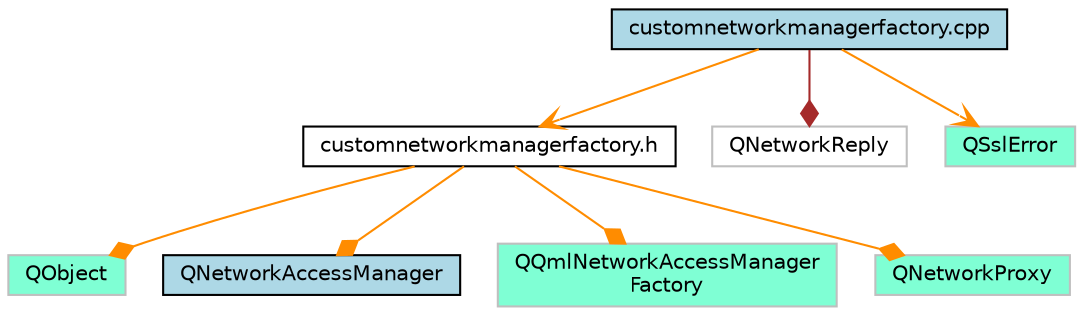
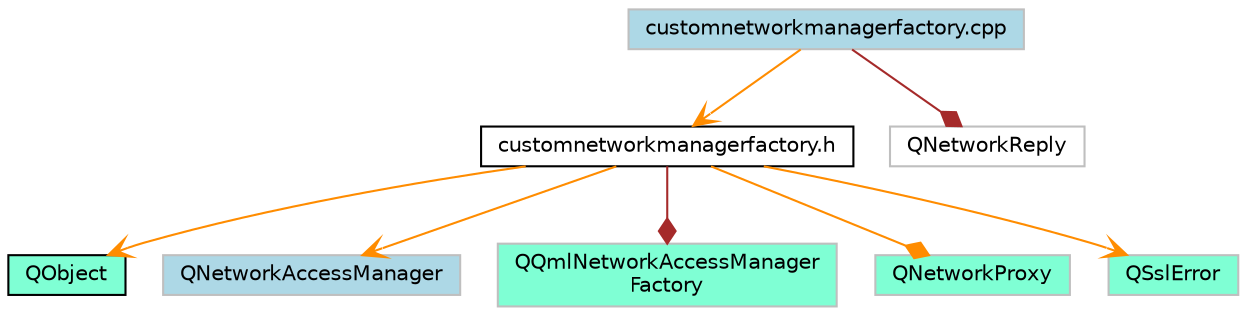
node "customnetworkmanagerfactory.cpp": color black -> grey75
edge "customnetworkmanagerfactory.cpp" -> "QSslError": now "customnetworkmanagerfactory.h" -> "QSslError"
edge "customnetworkmanagerfactory.h" -> "QQmlNetworkAccessManager Factory": color darkorange -> brown
edge "customnetworkmanagerfactory.h" -> "QNetworkAccessManager": arrowhead diamond -> vee
edge "customnetworkmanagerfactory.h" -> "QObject": arrowhead diamond -> vee
node "QObject": color grey75 -> black
node "QNetworkAccessManager": color black -> grey75
